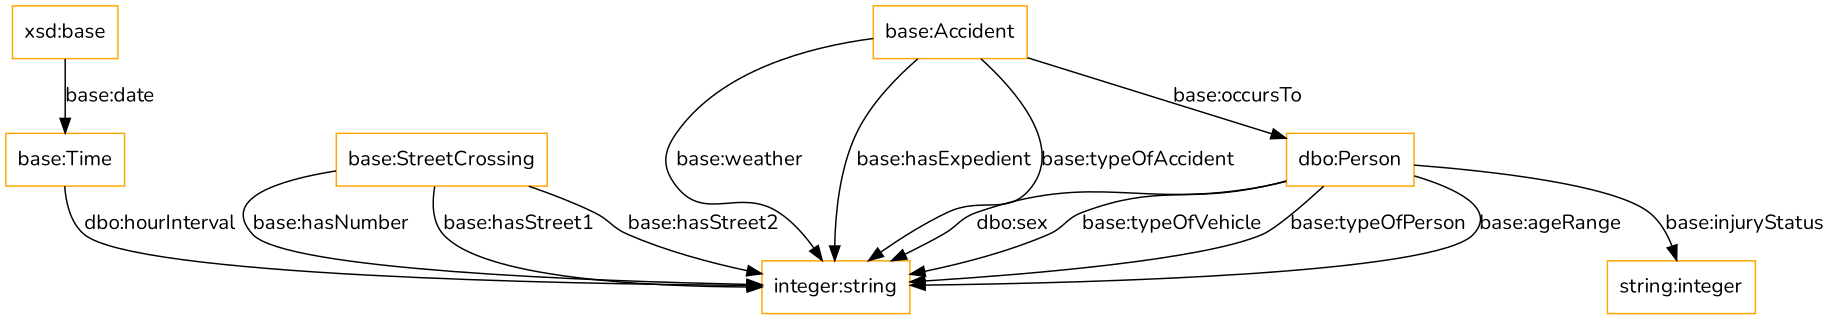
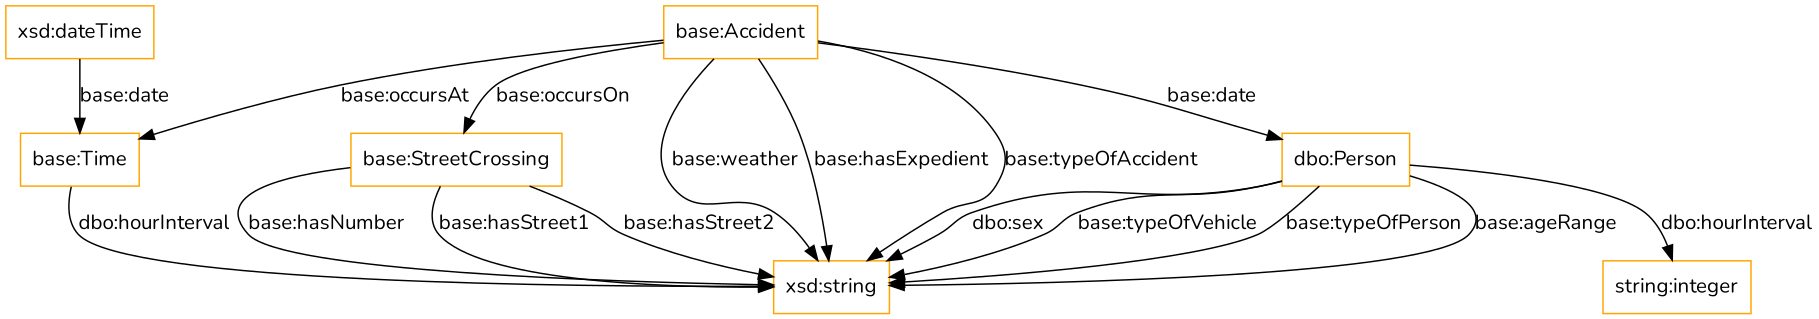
node "xsd:base": label "xsd:base" -> "xsd:dateTime"
edge "base:Accident" -> "base:StreetCrossing": added, label "base:occursOn"
edge "base:Accident" -> "base:Time": added, label "base:occursAt"
edge "base:Accident" -> "dbo:Person": label "base:occursTo" -> "base:date"
edge "dbo:Person" -> "string:integer": label "base:injuryStatus" -> "dbo:hourInterval"
node "integer:string": label "integer:string" -> "xsd:string"
